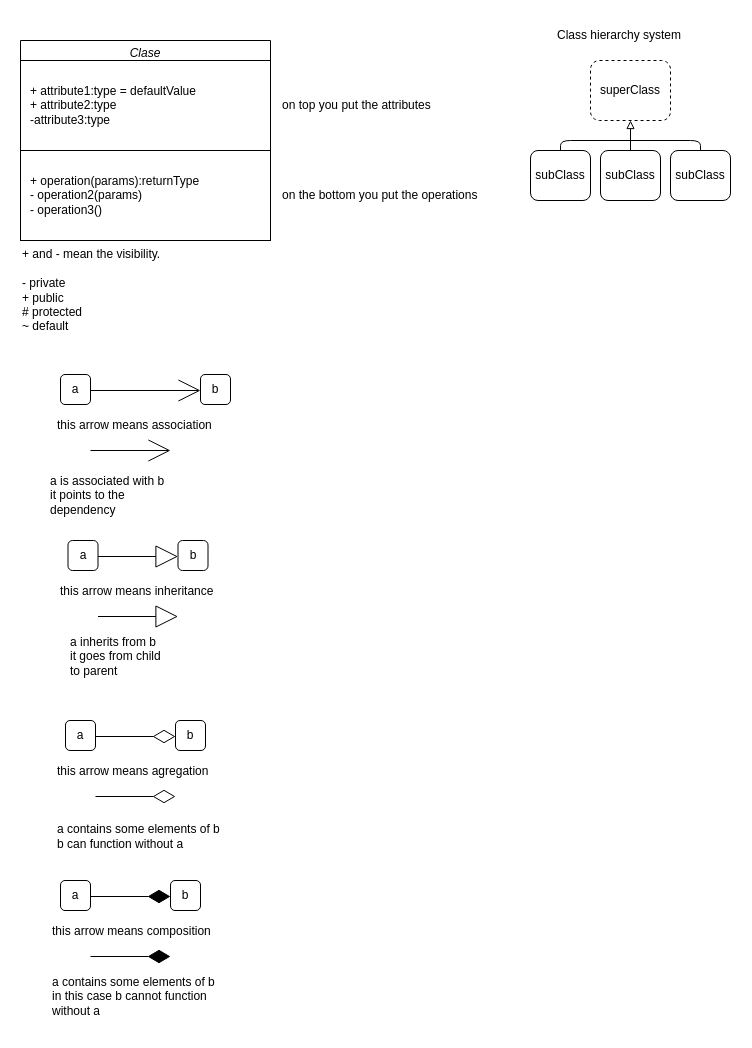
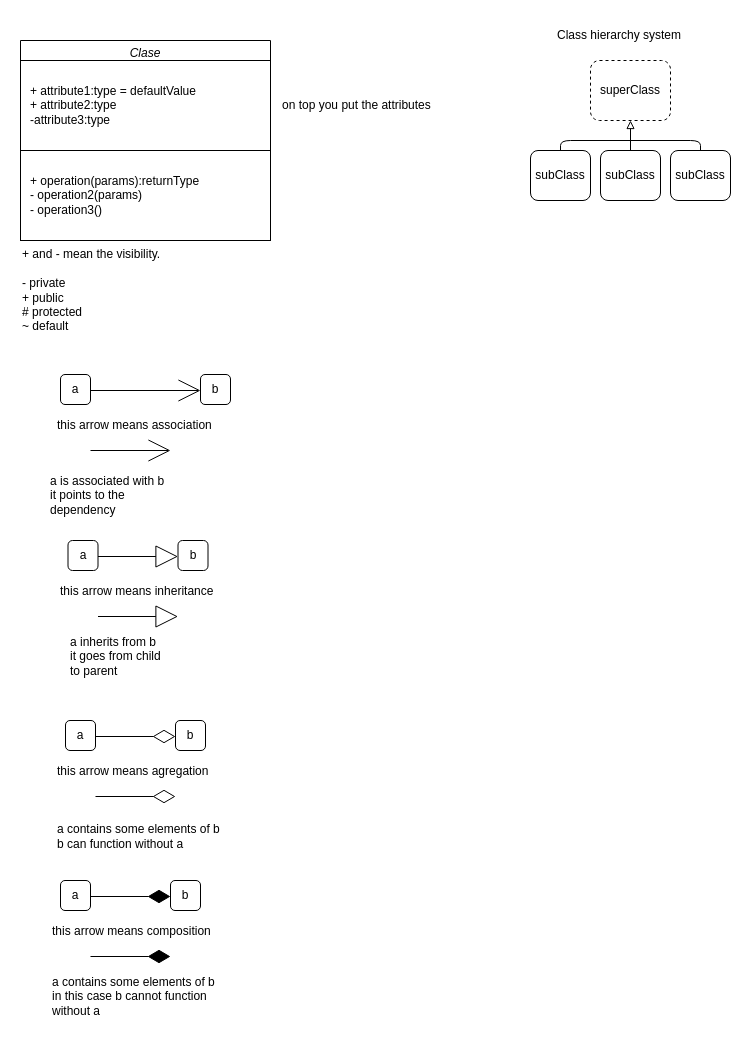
node "on the bottom you put the operations": removed
